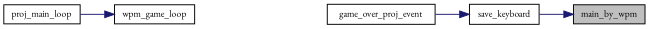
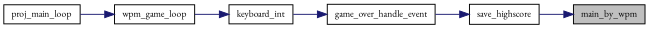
node "keyboard_int": added
node "game_over_proj_event": label "game_over_proj_event" -> "game_over_handle_event"
node "save_keyboard": label "save_keyboard" -> "save_highscore"
